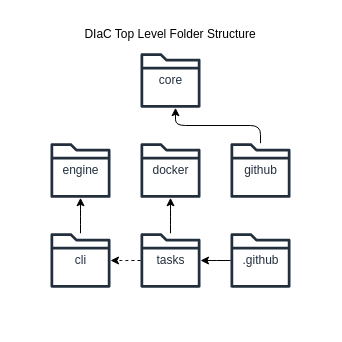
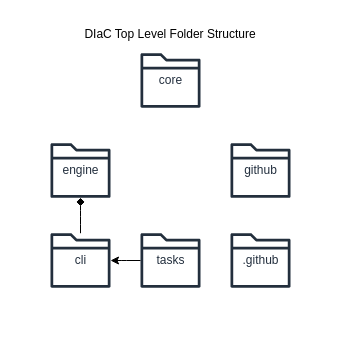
edge "github" -> "core": removed
node "docker": removed
edge "cli" -> "engine": arrowhead classic -> diamond
edge "tasks" -> "docker": removed
edge "tasks" -> "cli": style dashed -> solid
edge ".github" -> "tasks": removed
